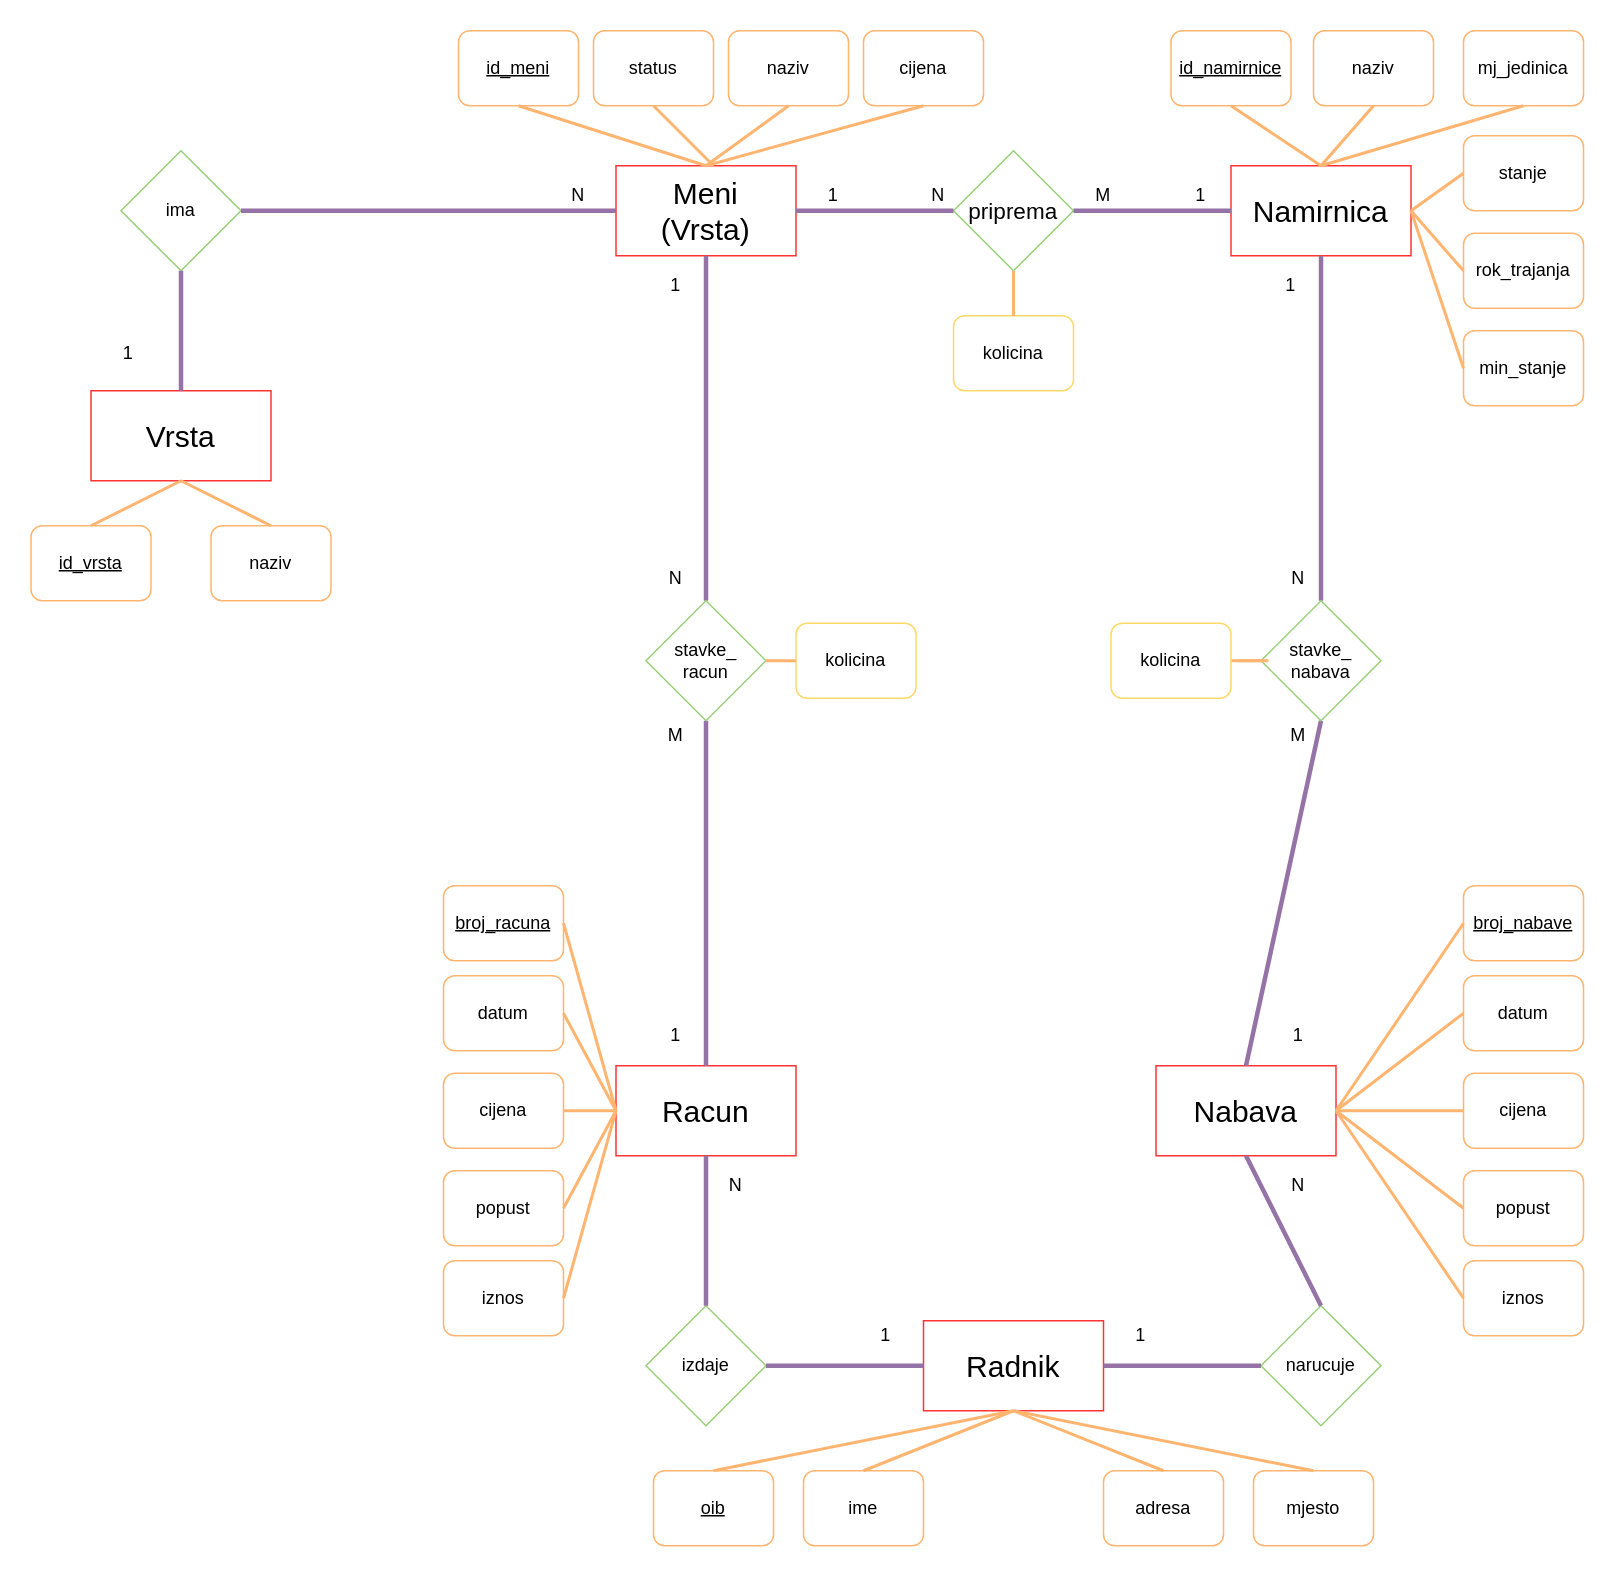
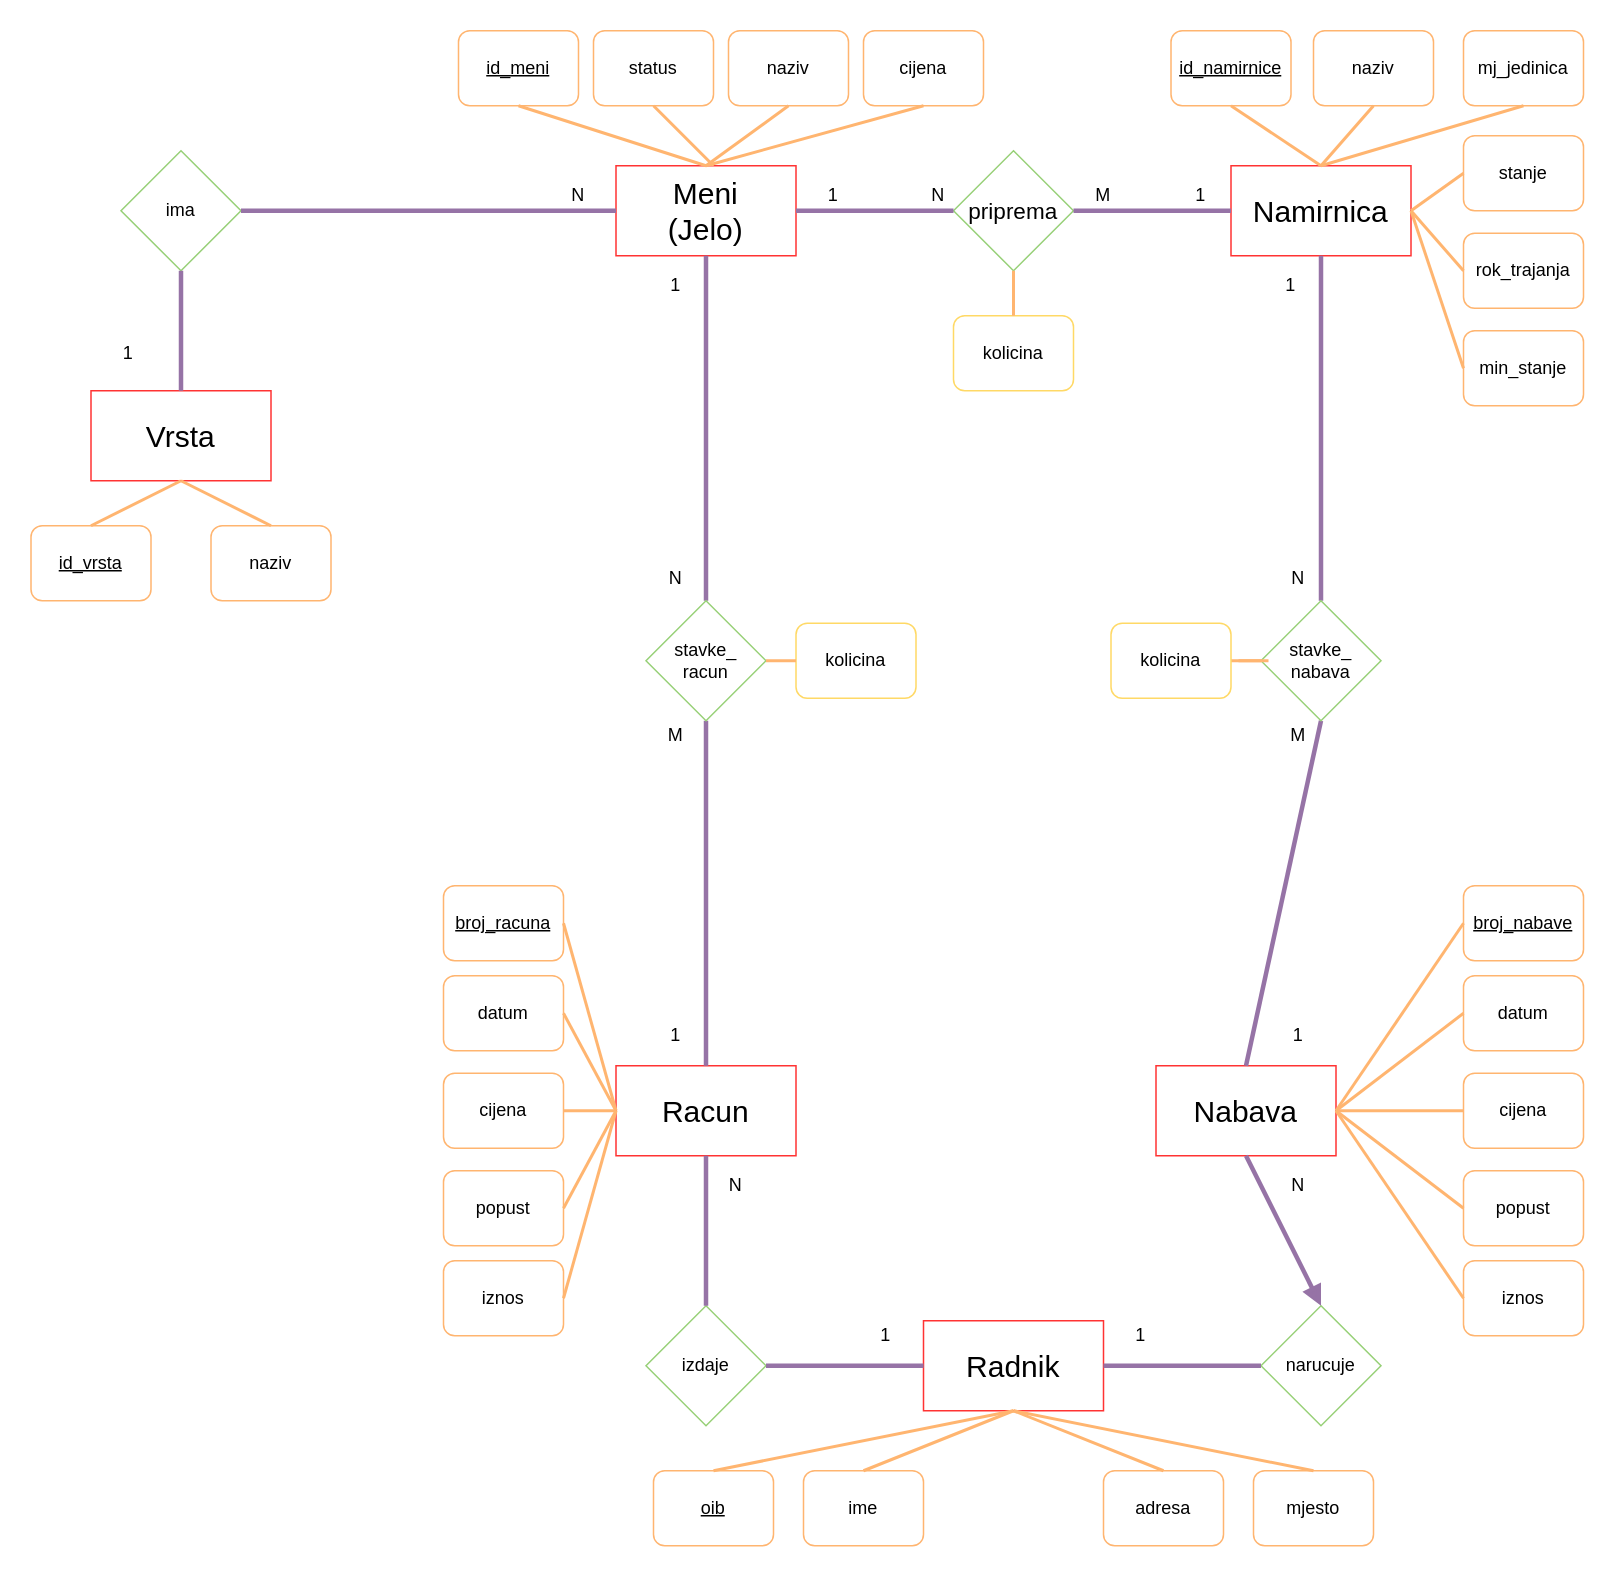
node "Meni (Vrsta)": label "Meni (Vrsta)" -> "Meni (Jelo)"
edge "Nabava" -- "narucuje": arrowhead none -> block
